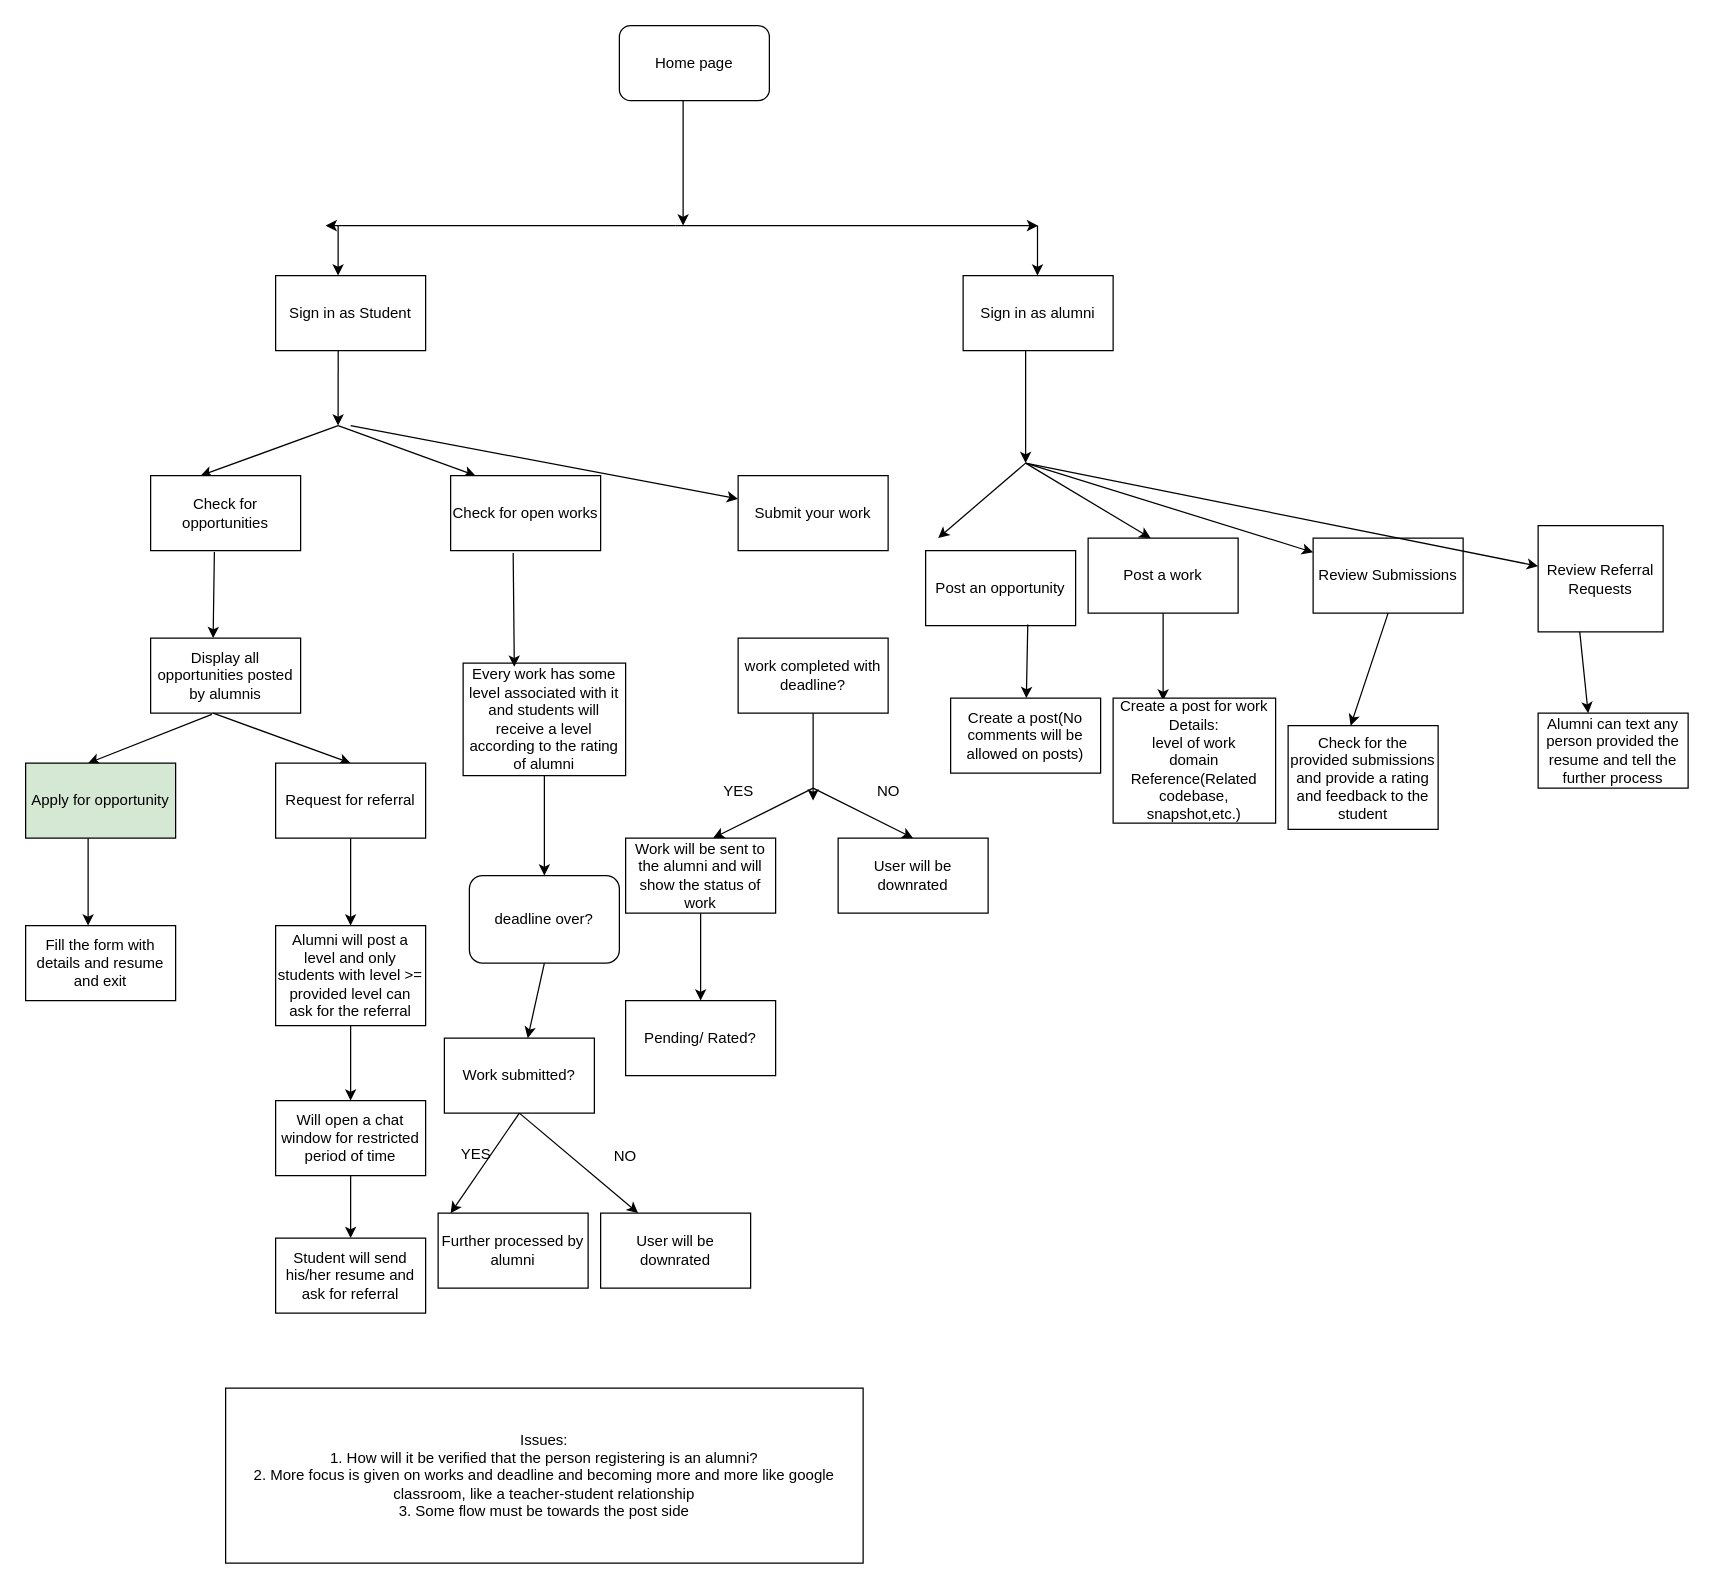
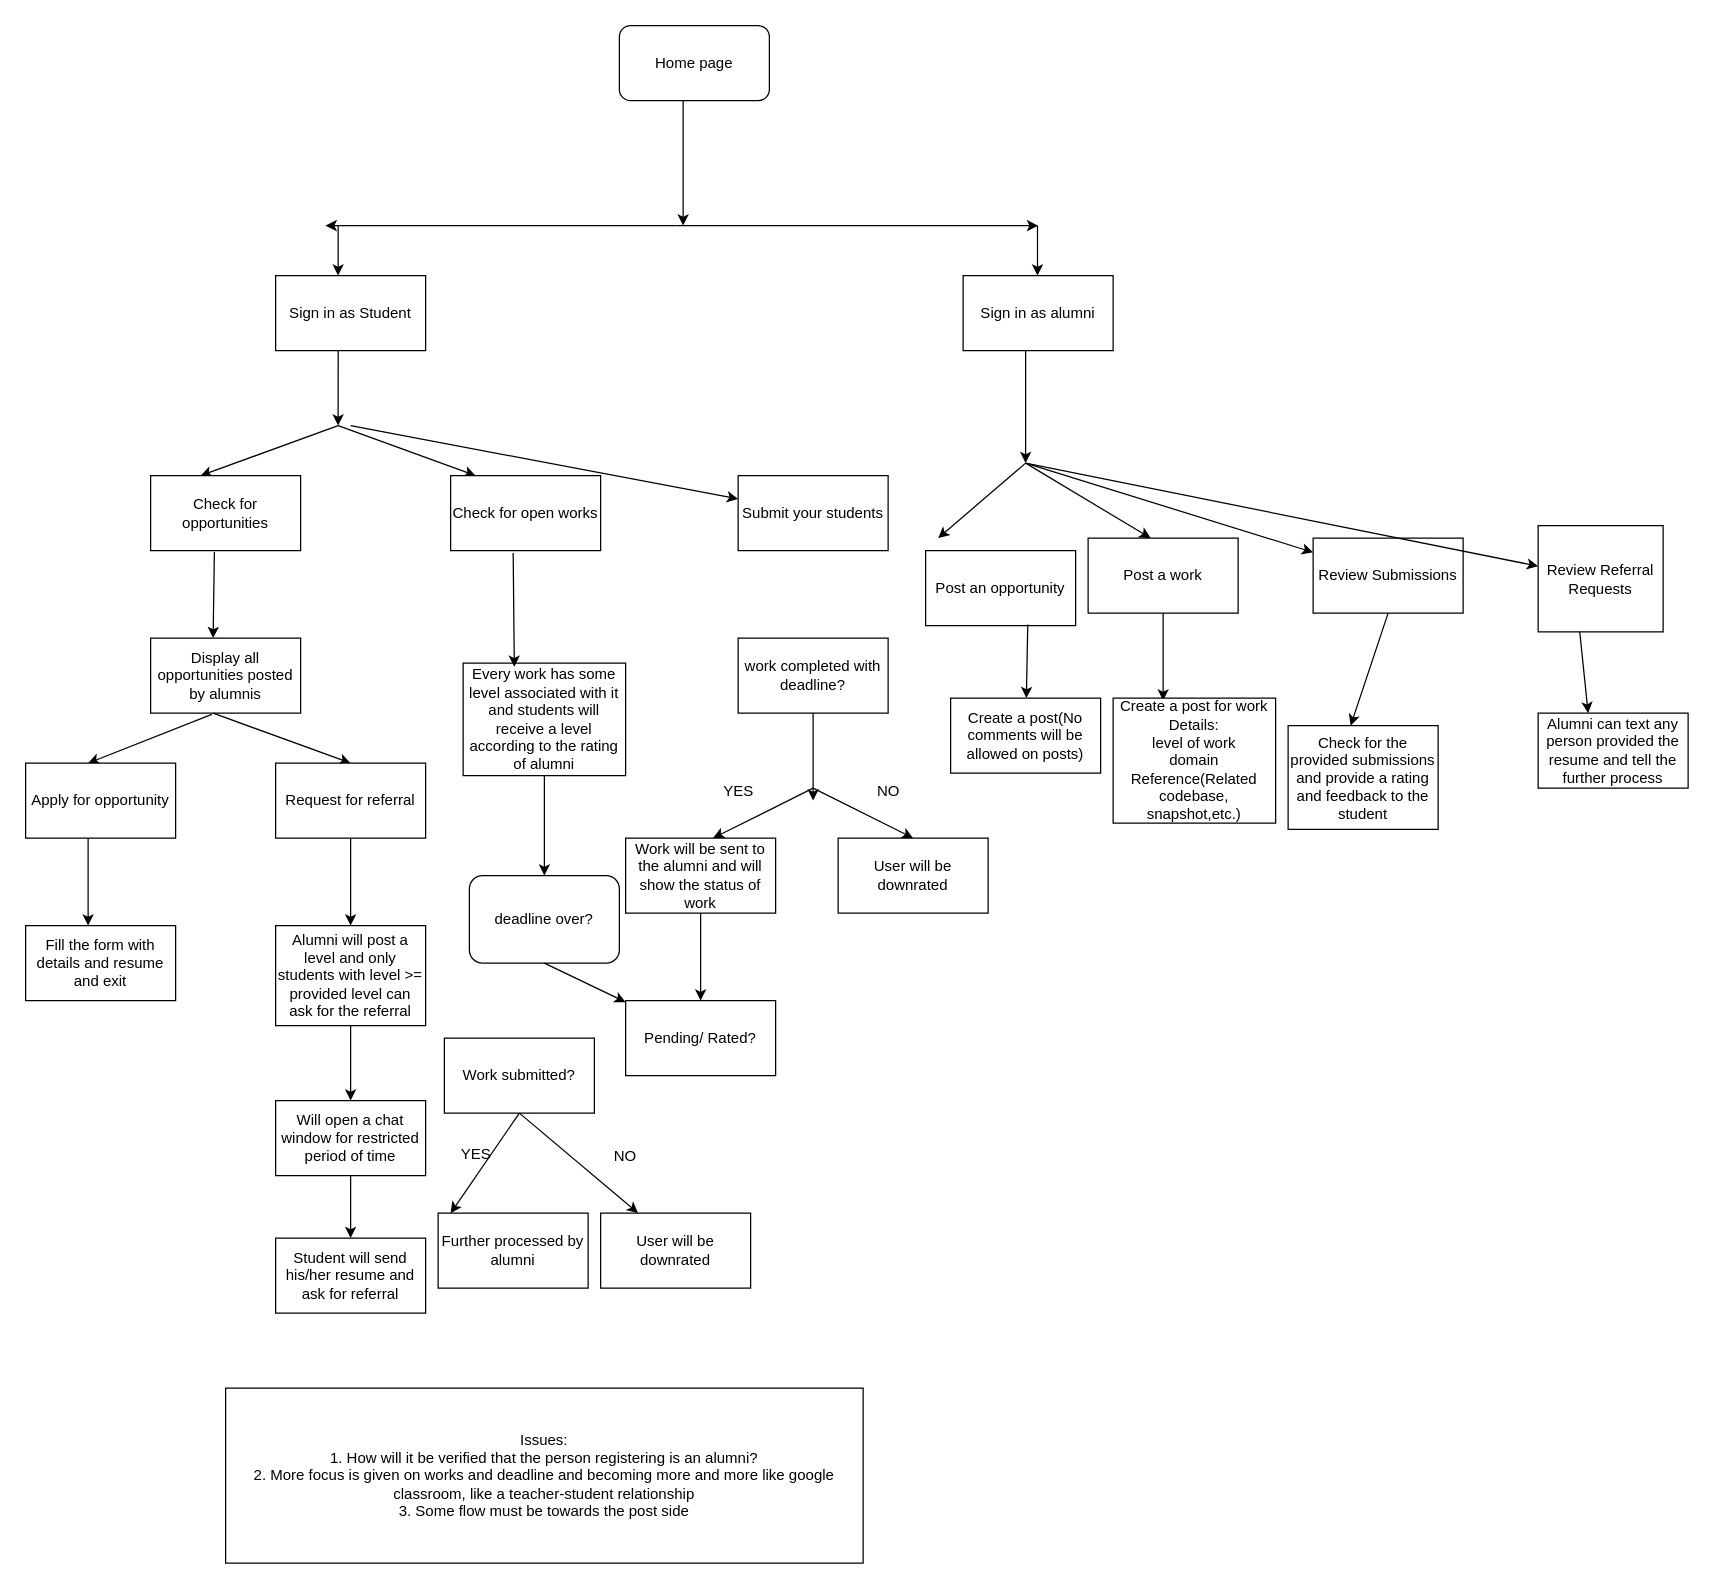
node "Submit your work": label "Submit your work" -> "Submit your students"
node "Apply for opportunity": fillcolor #d5e8d4 -> #ffffff
edge "deadline over?" -> "Work submitted?": now "deadline over?" -> "Pending/ Rated?"
